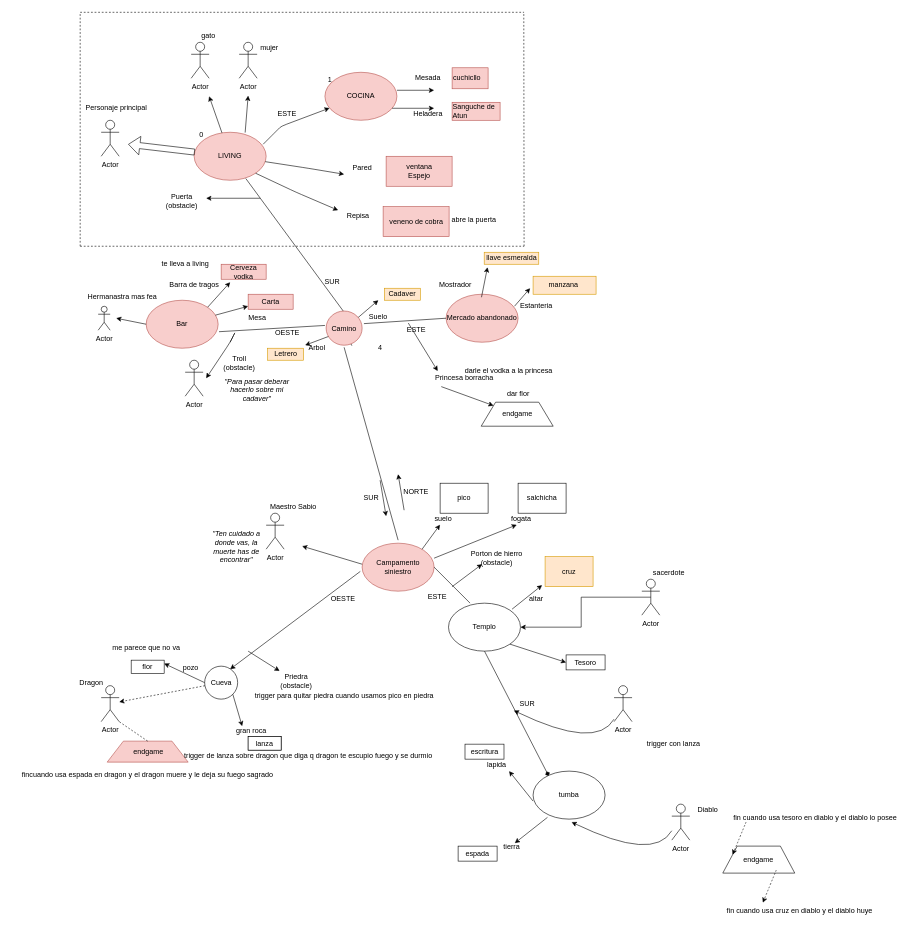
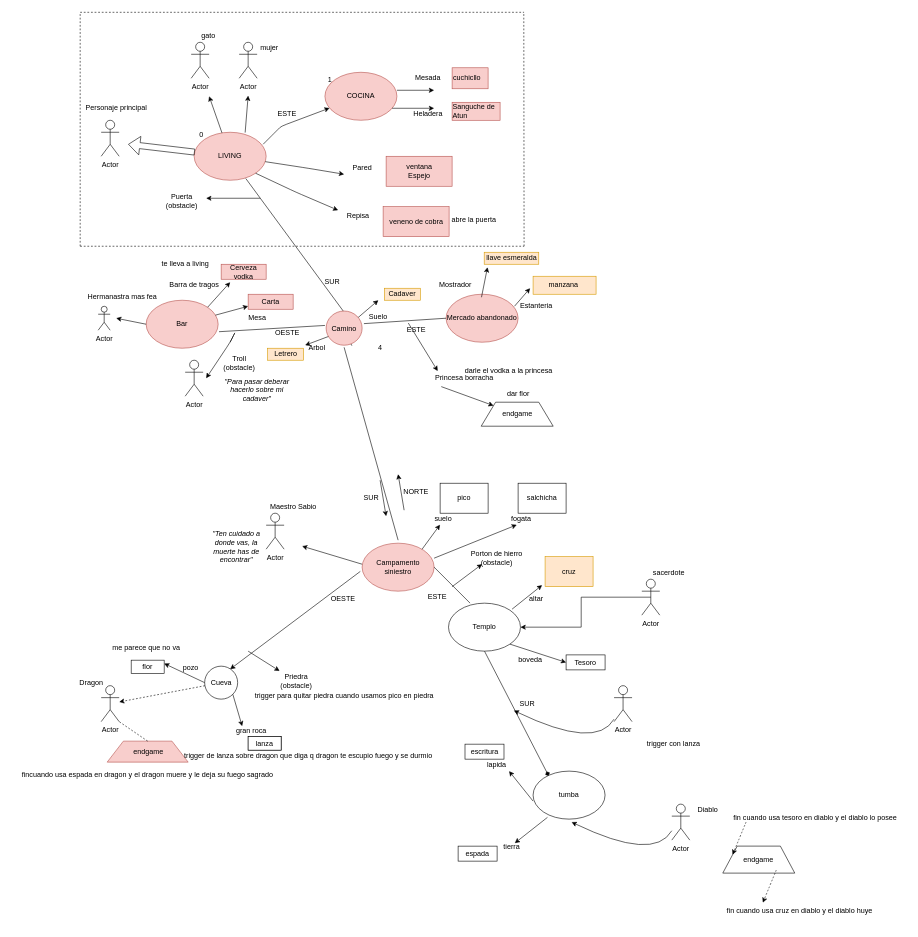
node "boveda": added
